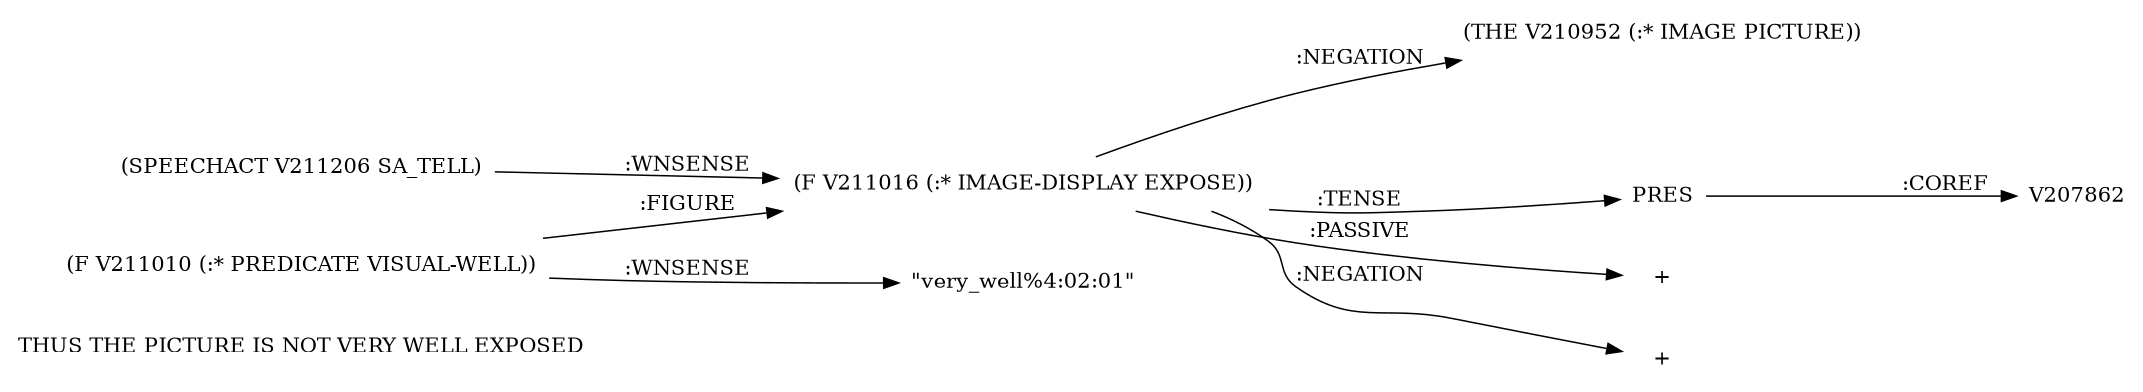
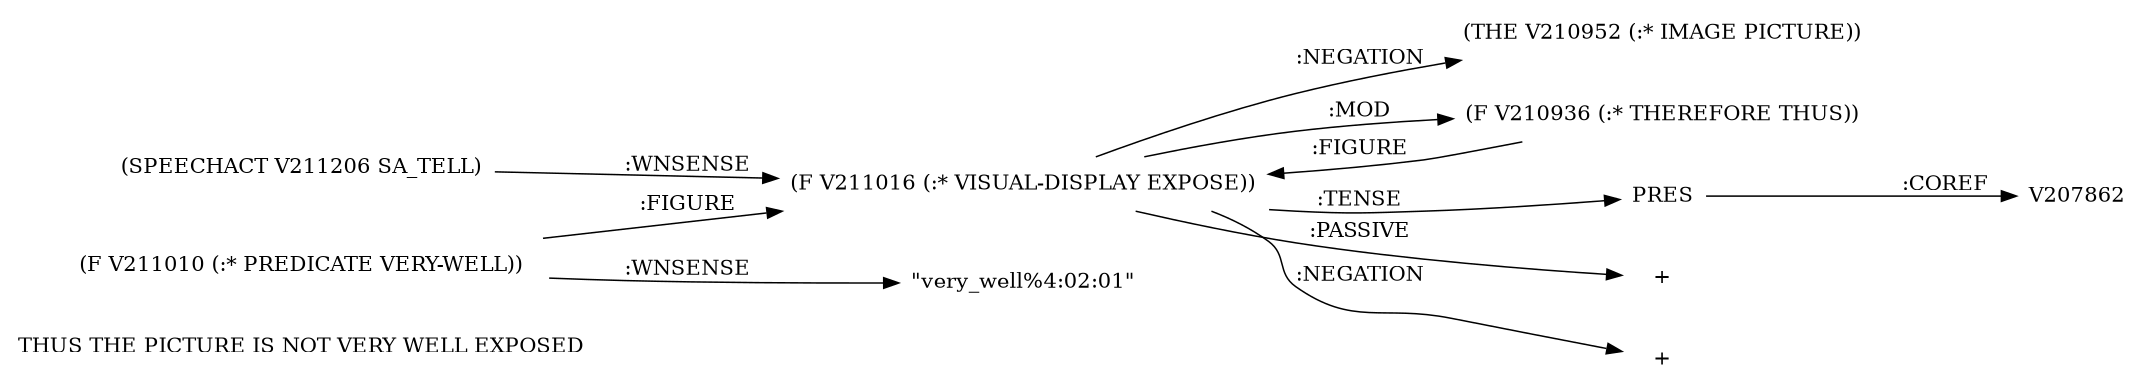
node "(F V210936 (:* THEREFORE THUS))": added
node "(F V211016 (:* IMAGE-DISPLAY EXPOSE))": label "(F V211016 (:* IMAGE-DISPLAY EXPOSE))" -> "(F V211016 (:* VISUAL-DISPLAY EXPOSE))"
node "(F V211010 (:* PREDICATE VISUAL-WELL))": label "(F V211010 (:* PREDICATE VISUAL-WELL))" -> "(F V211010 (:* PREDICATE VERY-WELL))"
